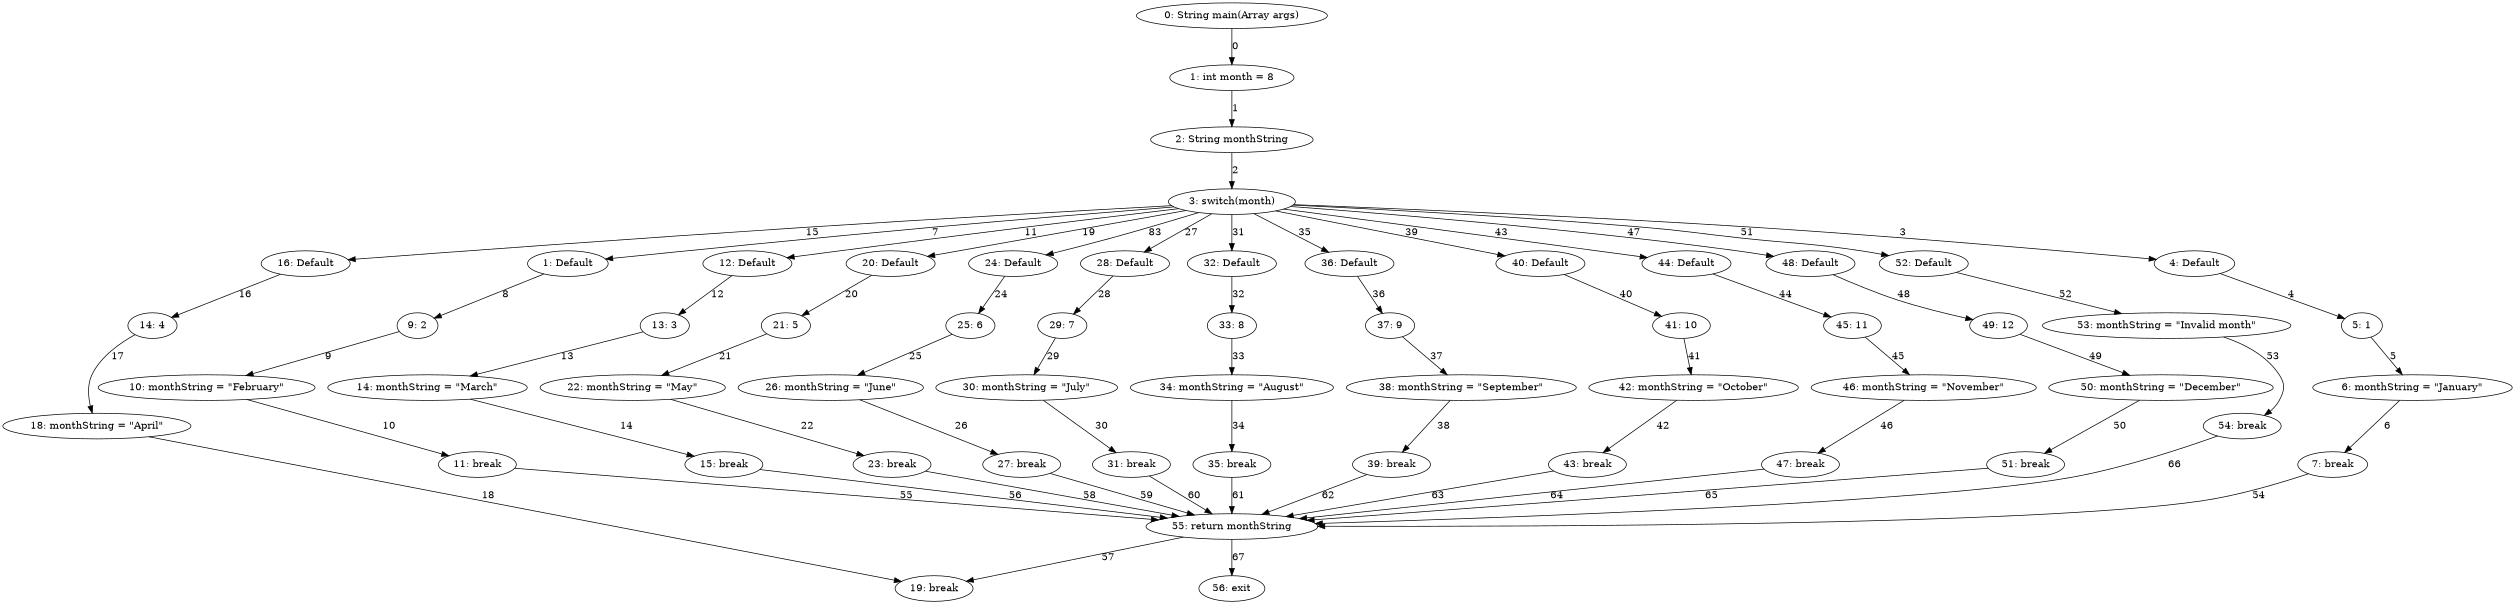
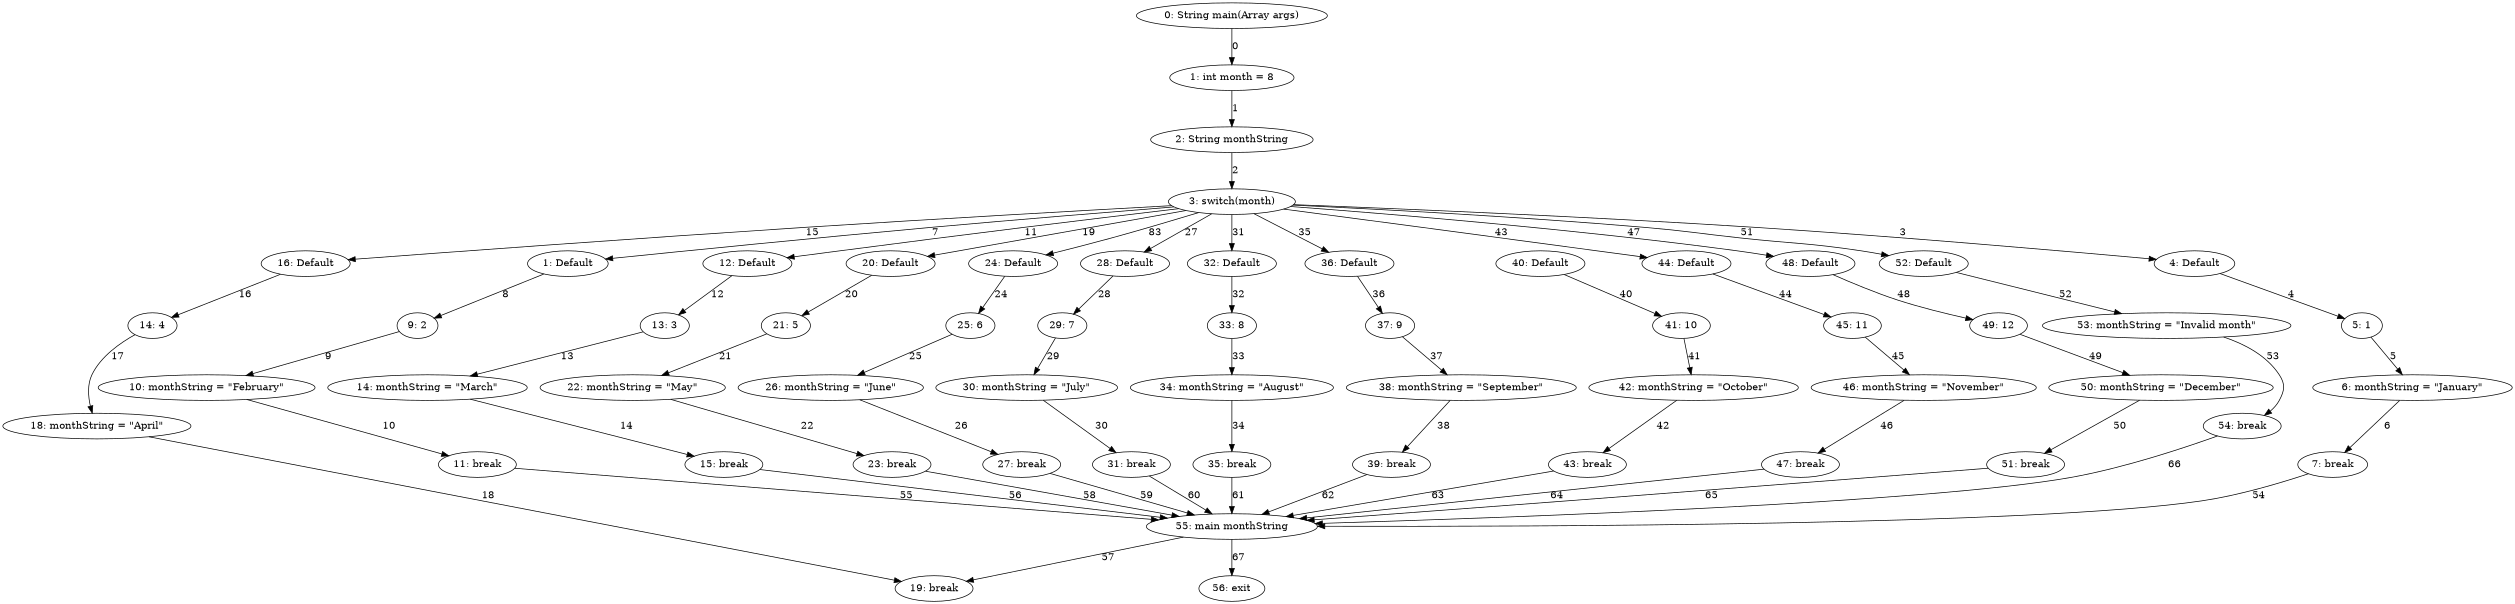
edge "3: switch(month)" -> "40: Default": removed, label "39"
node "55: return monthString": label "55: return monthString" -> "55: main monthString"
